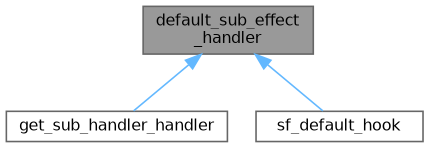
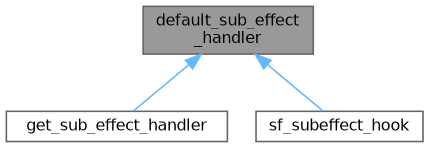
node "get_sub_handler_handler": label "get_sub_handler_handler" -> "get_sub_effect_handler"
node "sf_default_hook": label "sf_default_hook" -> "sf_subeffect_hook"
